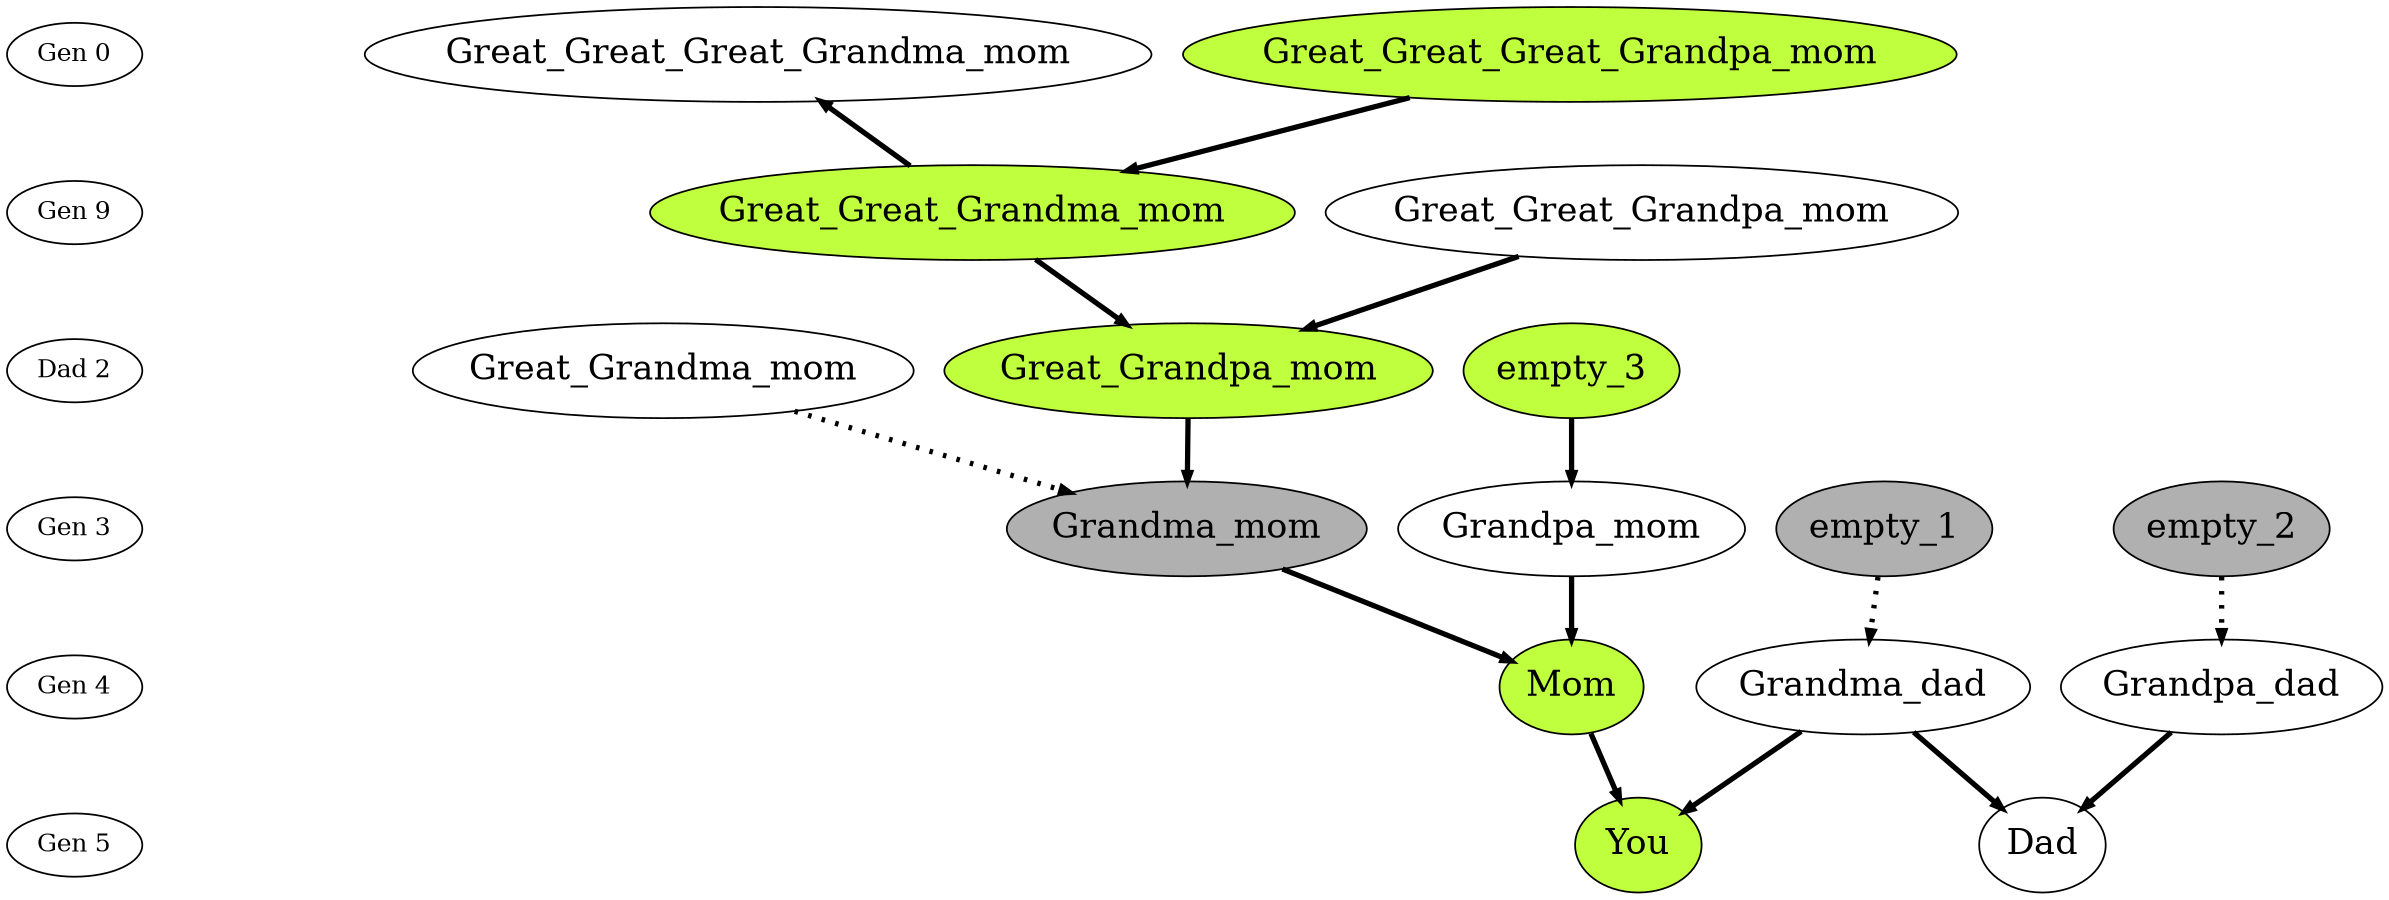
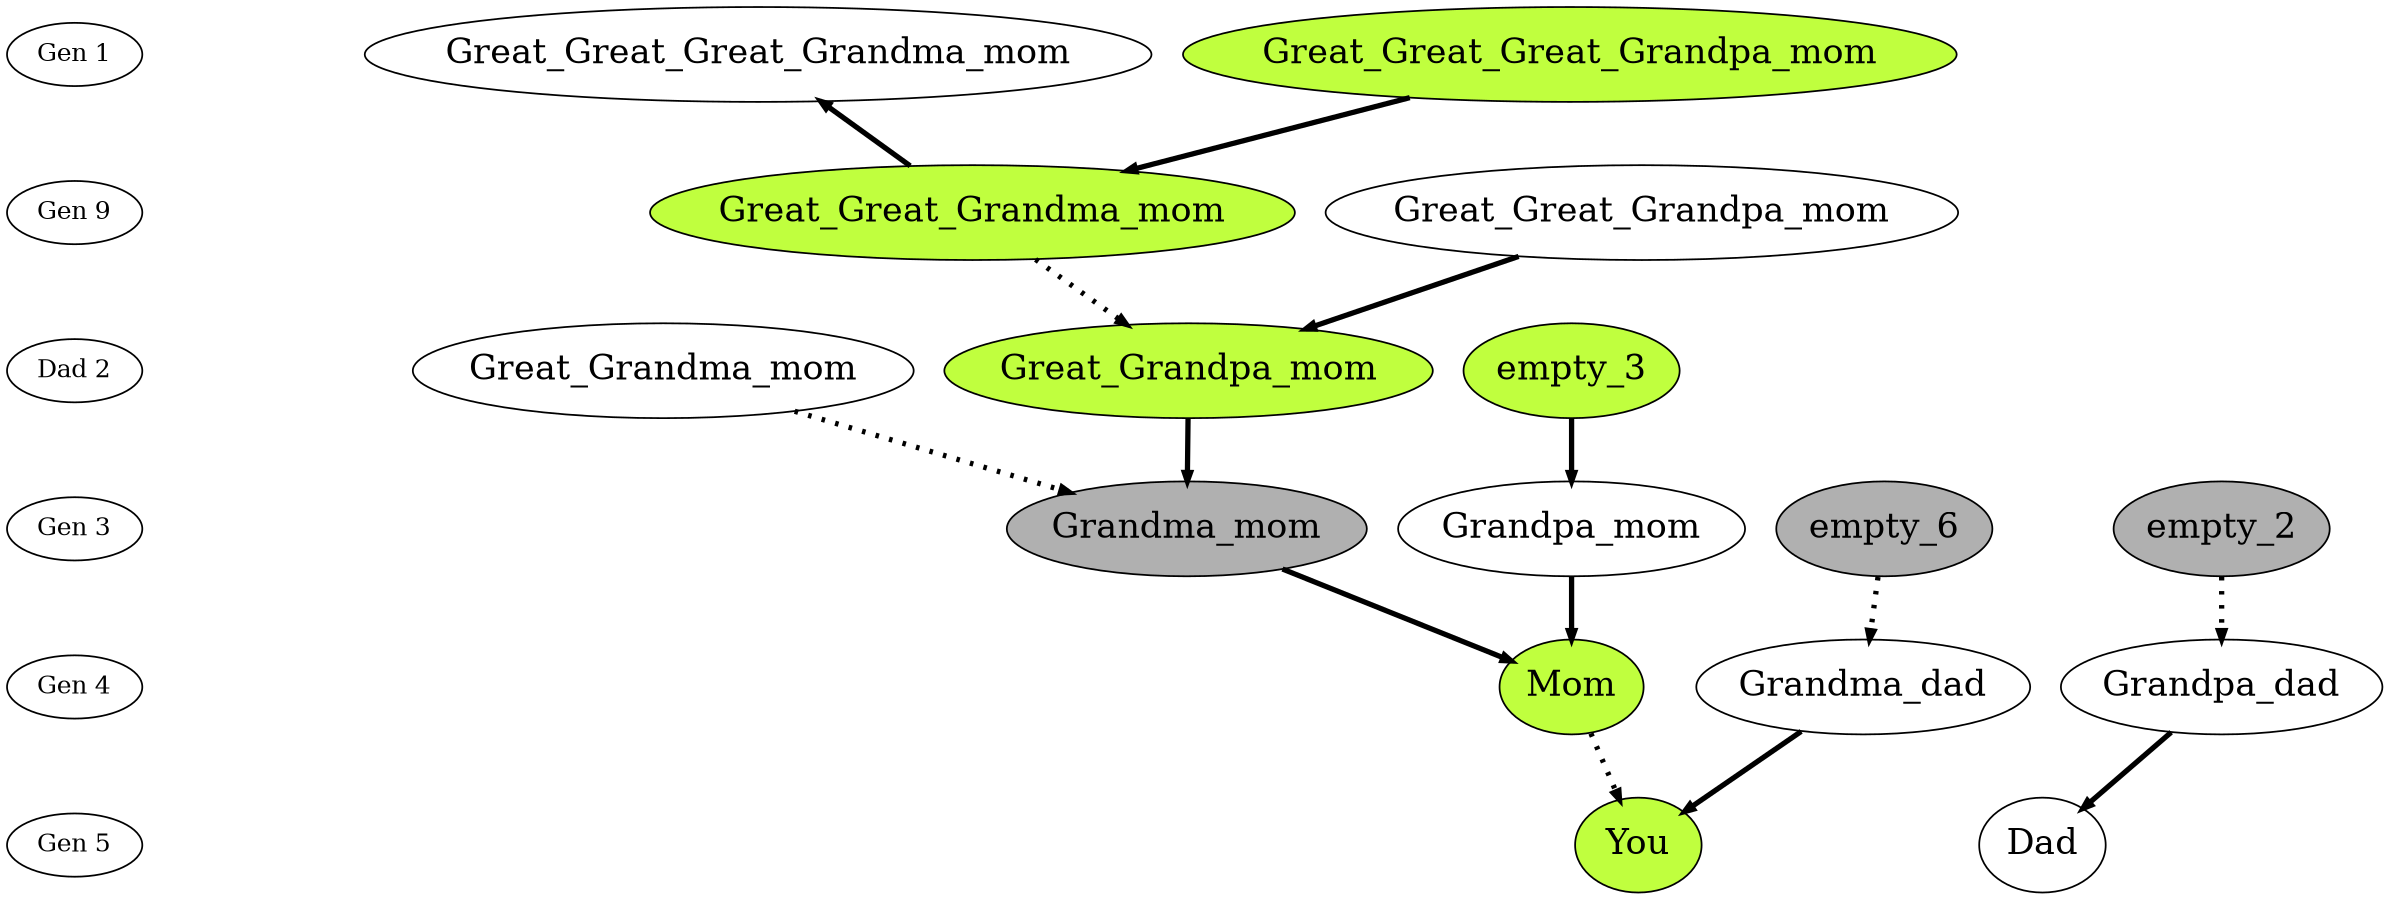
node "Gen 0": label "Gen 0" -> "Gen 1"
edge "Great_Great_Grandma_mom" -> "Great_Grandpa_mom": style solid -> dotted
node "empty_1": label "empty_1" -> "empty_6"
edge "Mom" -> "You": style solid -> dotted
edge "Grandma_dad" -> "Dad": removed
